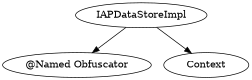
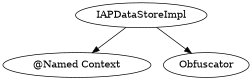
node "@Named Obfuscator": label "@Named Obfuscator" -> "@Named Context"
node "Context": label "Context" -> "Obfuscator"
